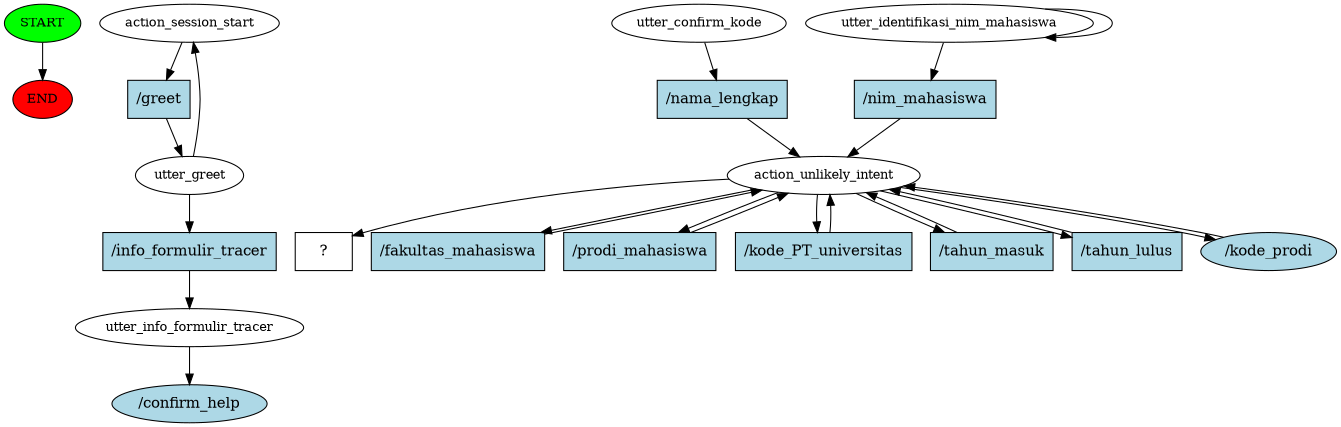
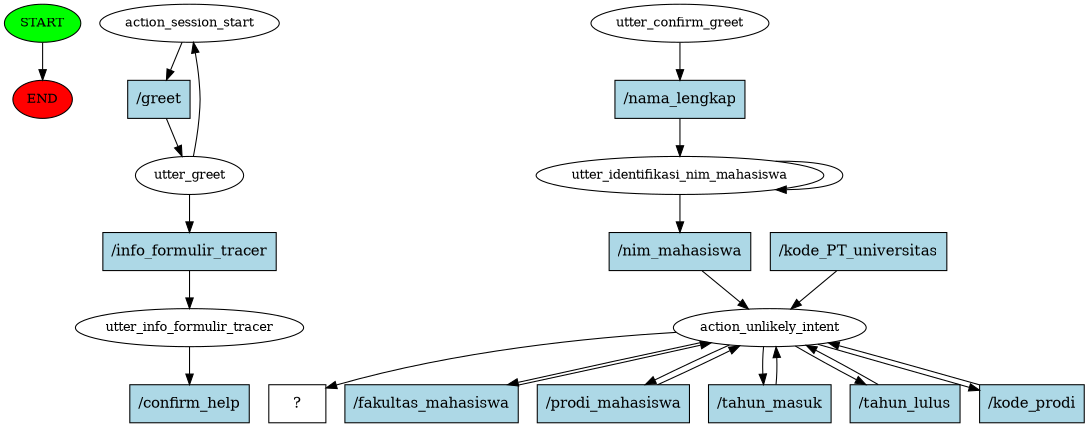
node "utter_confirm_kode": label "utter_confirm_kode" -> "utter_confirm_greet"
edge "/nama_lengkap" -> "action_unlikely_intent": now "/nama_lengkap" -> "utter_identifikasi_nim_mahasiswa"
edge "action_unlikely_intent" -> "/kode_PT_universitas": removed
node "/kode_prodi": shape ellipse -> box
node "/confirm_help": shape ellipse -> box
